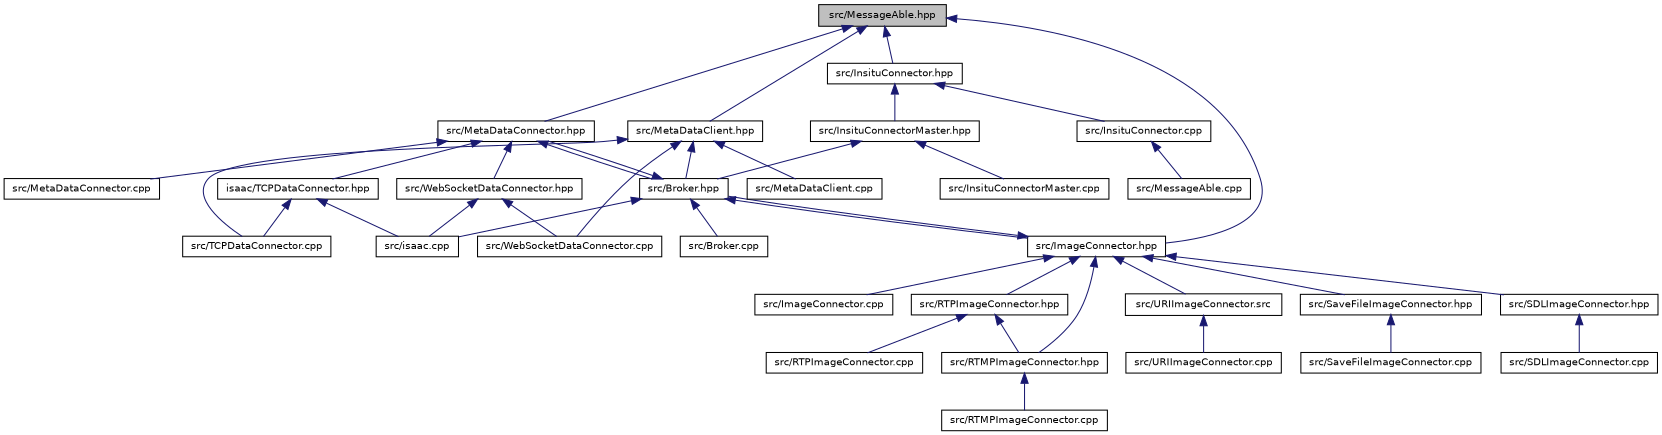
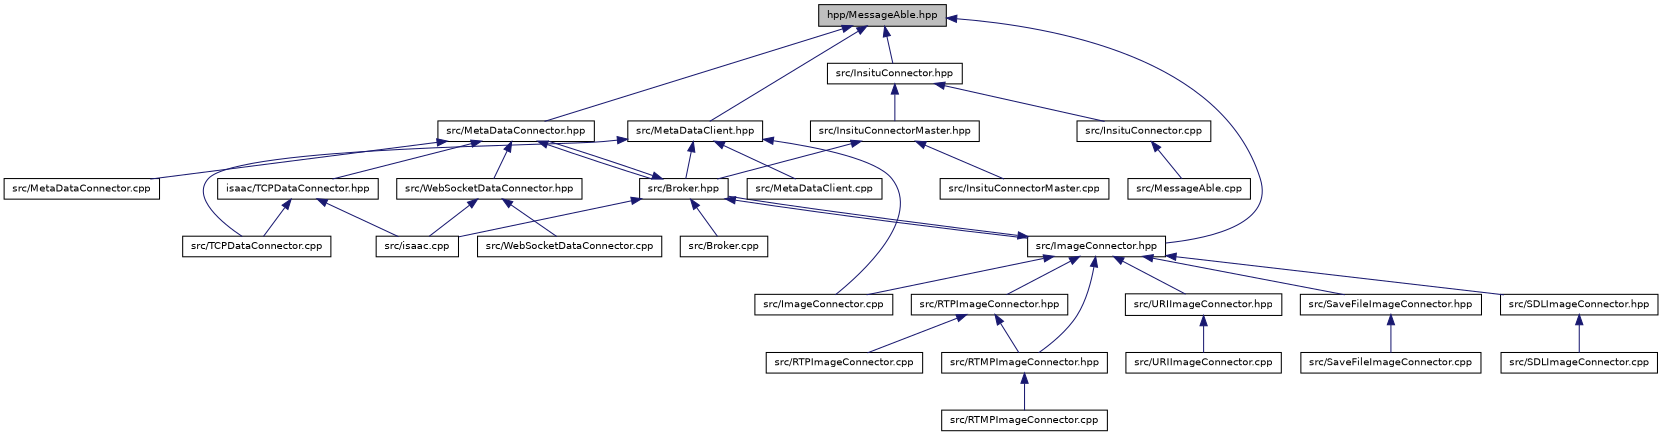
node "src/MessageAble.hpp": label "src/MessageAble.hpp" -> "hpp/MessageAble.hpp"
edge "src/WebSocketDataConnector.cpp" -> "src/MetaDataClient.hpp": now "src/ImageConnector.cpp" -> "src/MetaDataClient.hpp"
node "src/URIImageConnector.src": label "src/URIImageConnector.src" -> "src/URIImageConnector.hpp"
